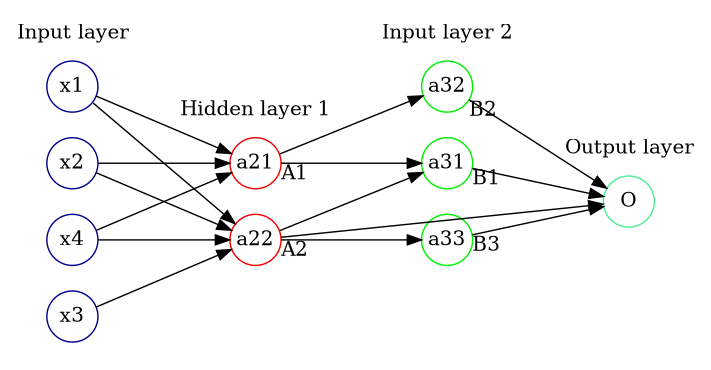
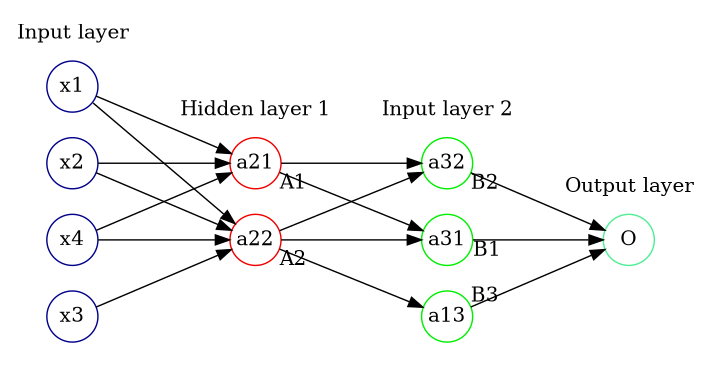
edge "a22" -> "O": now "a22" -> "a32"
node "a33": label "a33" -> "a13"
